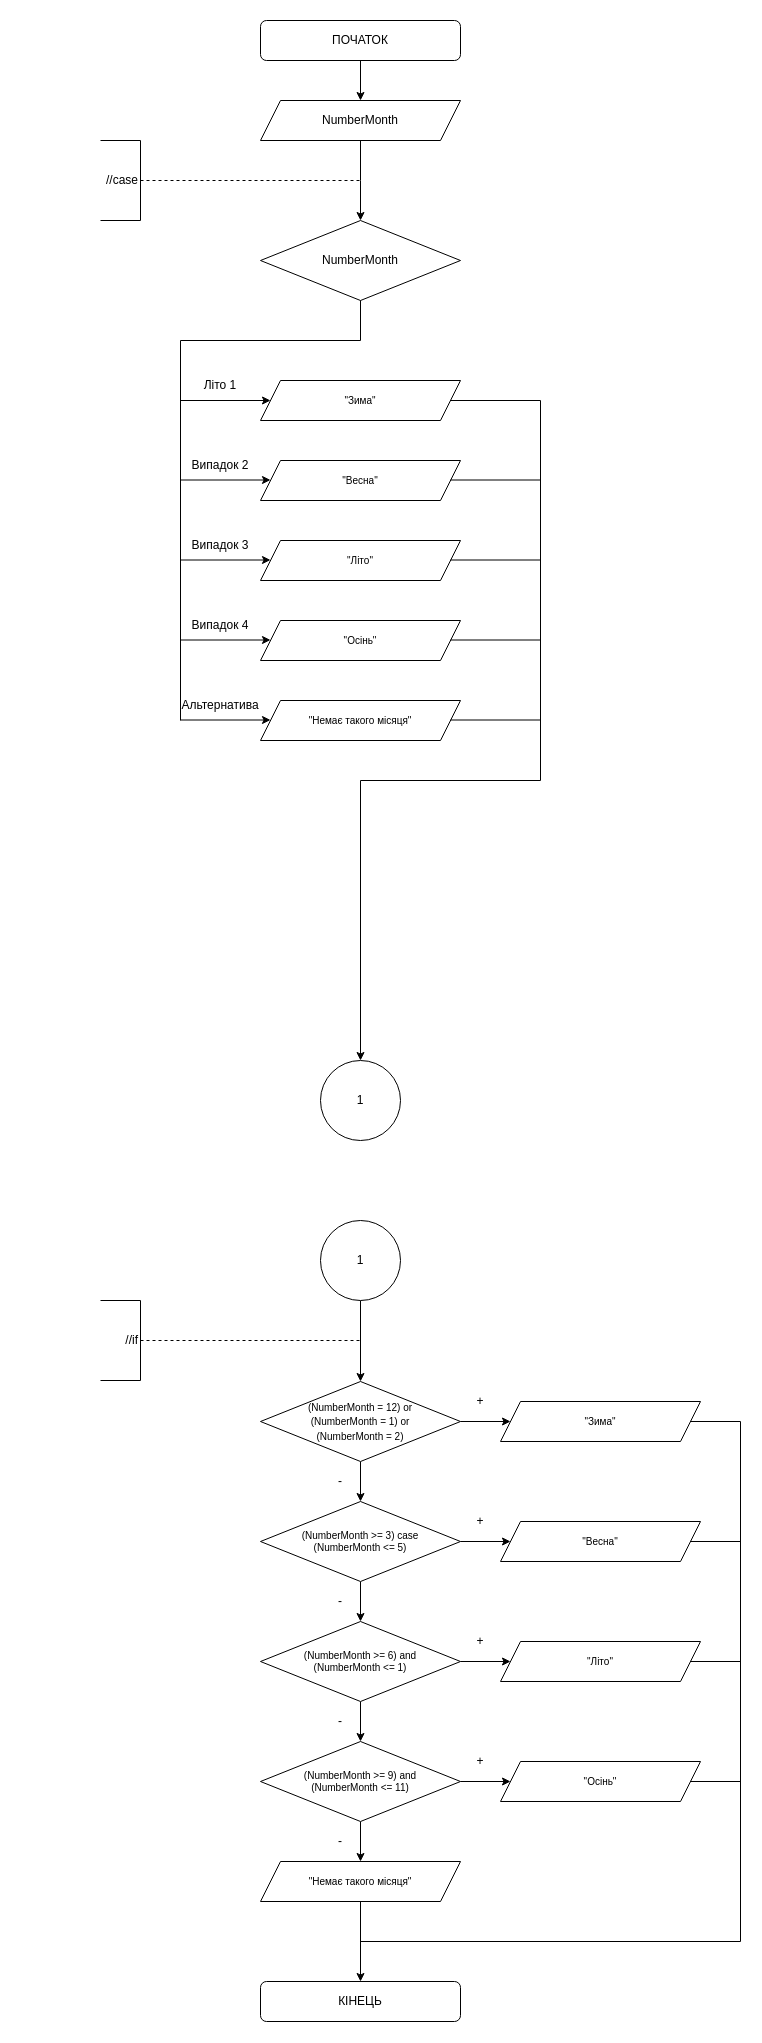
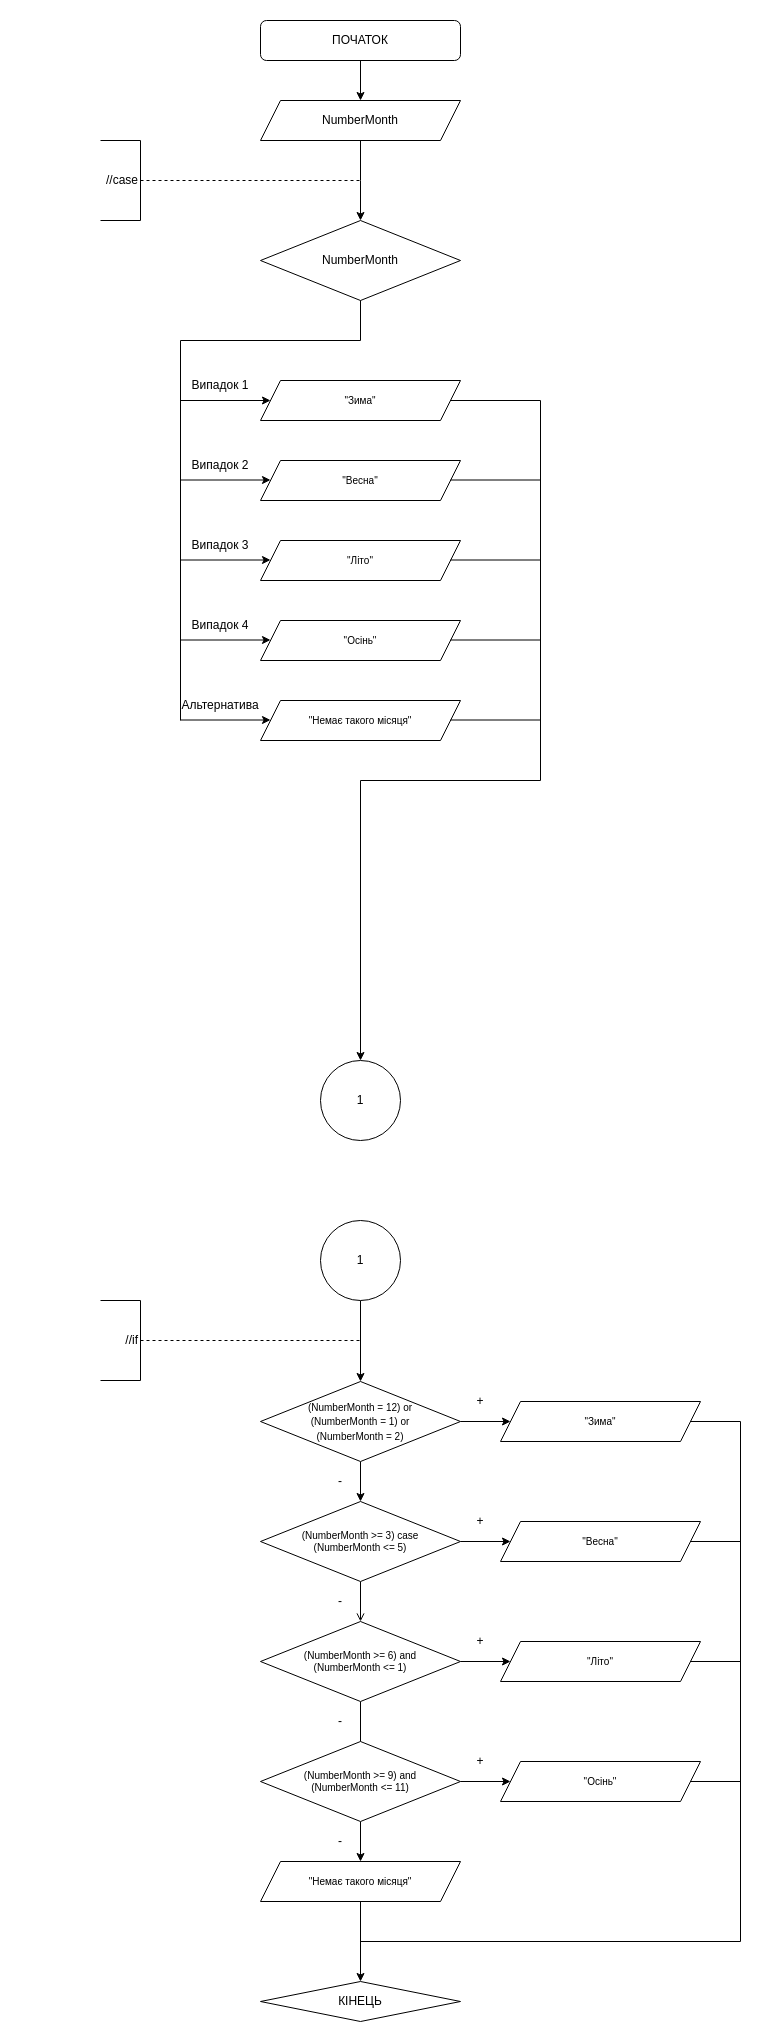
node "Літо 1": label "Літо 1" -> "Випадок 1"
edge "(NumberMonth >= 3) case (NumberMonth <= 5)" -> "(NumberMonth >= 6) and (NumberMonth <= 1)": arrowhead classic -> open
edge "(NumberMonth >= 6) and (NumberMonth <= 1)" -> "(NumberMonth >= 9) and (NumberMonth <= 11)": arrowhead classic -> none
node "КІНЕЦЬ": shape rounded rectangle -> diamond
